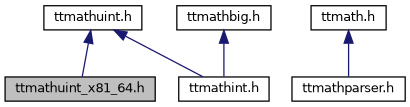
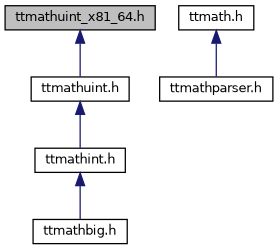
edge "ttmathuint_x81_64.h" -> "ttmathuint.h": reversed
edge "ttmathint.h" -> "ttmathbig.h": reversed
